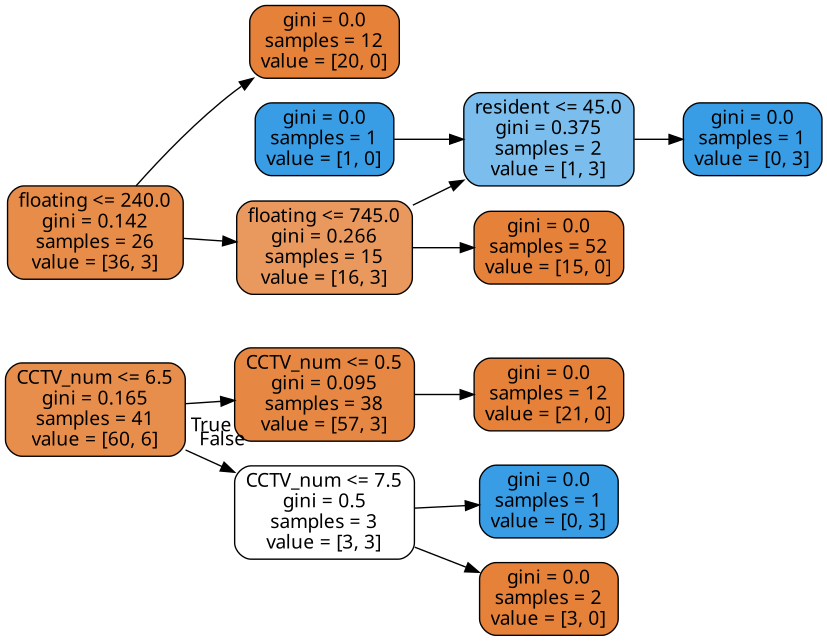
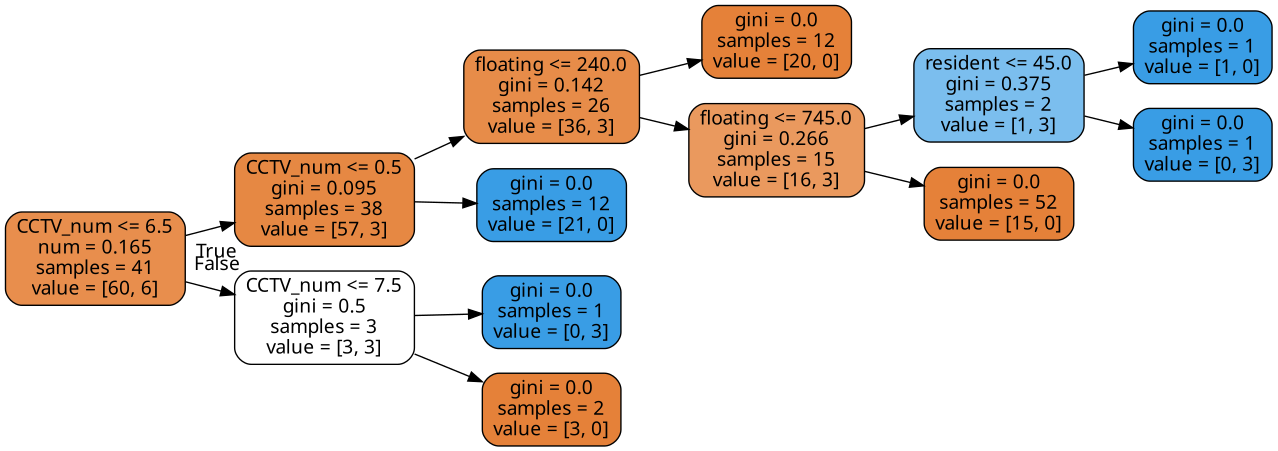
edge "gini = 0.0 samples = 1 value = [1, 0]" -> "resident <= 45.0 gini = 0.375 samples = 2 value = [1, 3]": reversed
edge "CCTV_num <= 0.5 gini = 0.095 samples = 38 value = [57, 3]" -> "floating <= 240.0 gini = 0.142 samples = 26 value = [36, 3]": added
node "gini = 0.0 samples = 12 value = [21, 0]": fillcolor #e58139 -> #399de5
node "CCTV_num <= 6.5 gini = 0.165 samples = 41 value = [60, 6]": label "CCTV_num <= 6.5 gini = 0.165 samples = 41 value = [60, 6]" -> "CCTV_num <= 6.5 num = 0.165 samples = 41 value = [60, 6]"
